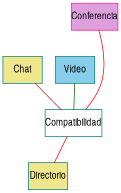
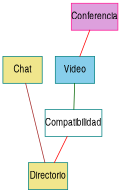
edge "Conferencia" -- "Compatibilidad": now "Conferencia" -- "Vídeo"
edge "Chat" -- "Compatibilidad": now "Chat" -- "Directorio"
